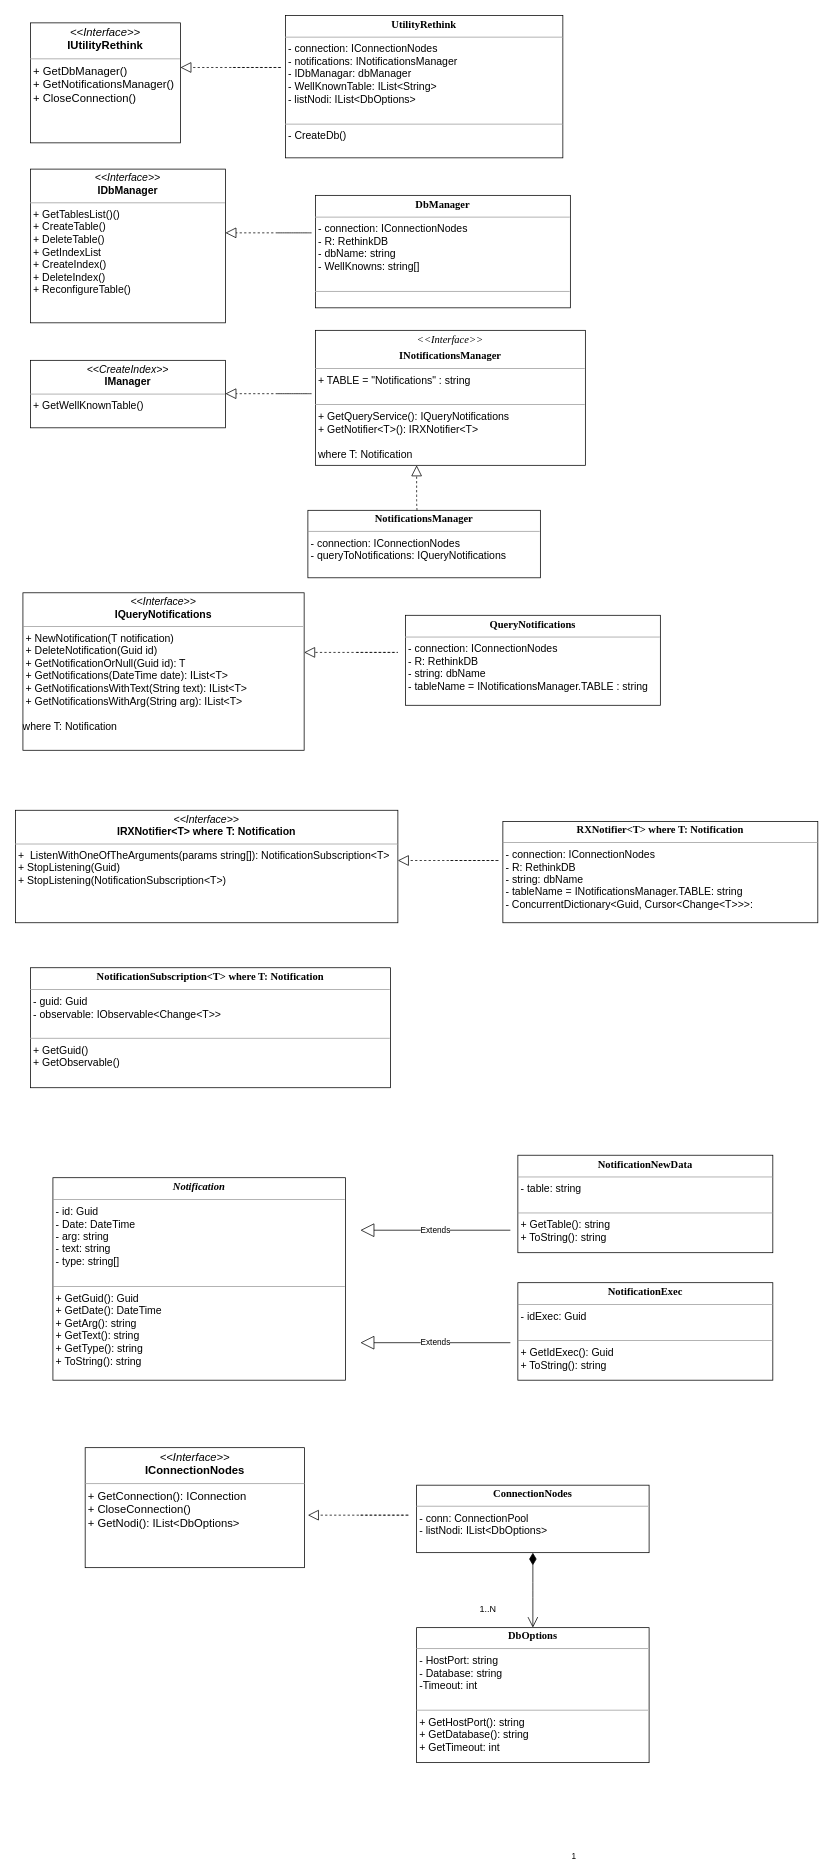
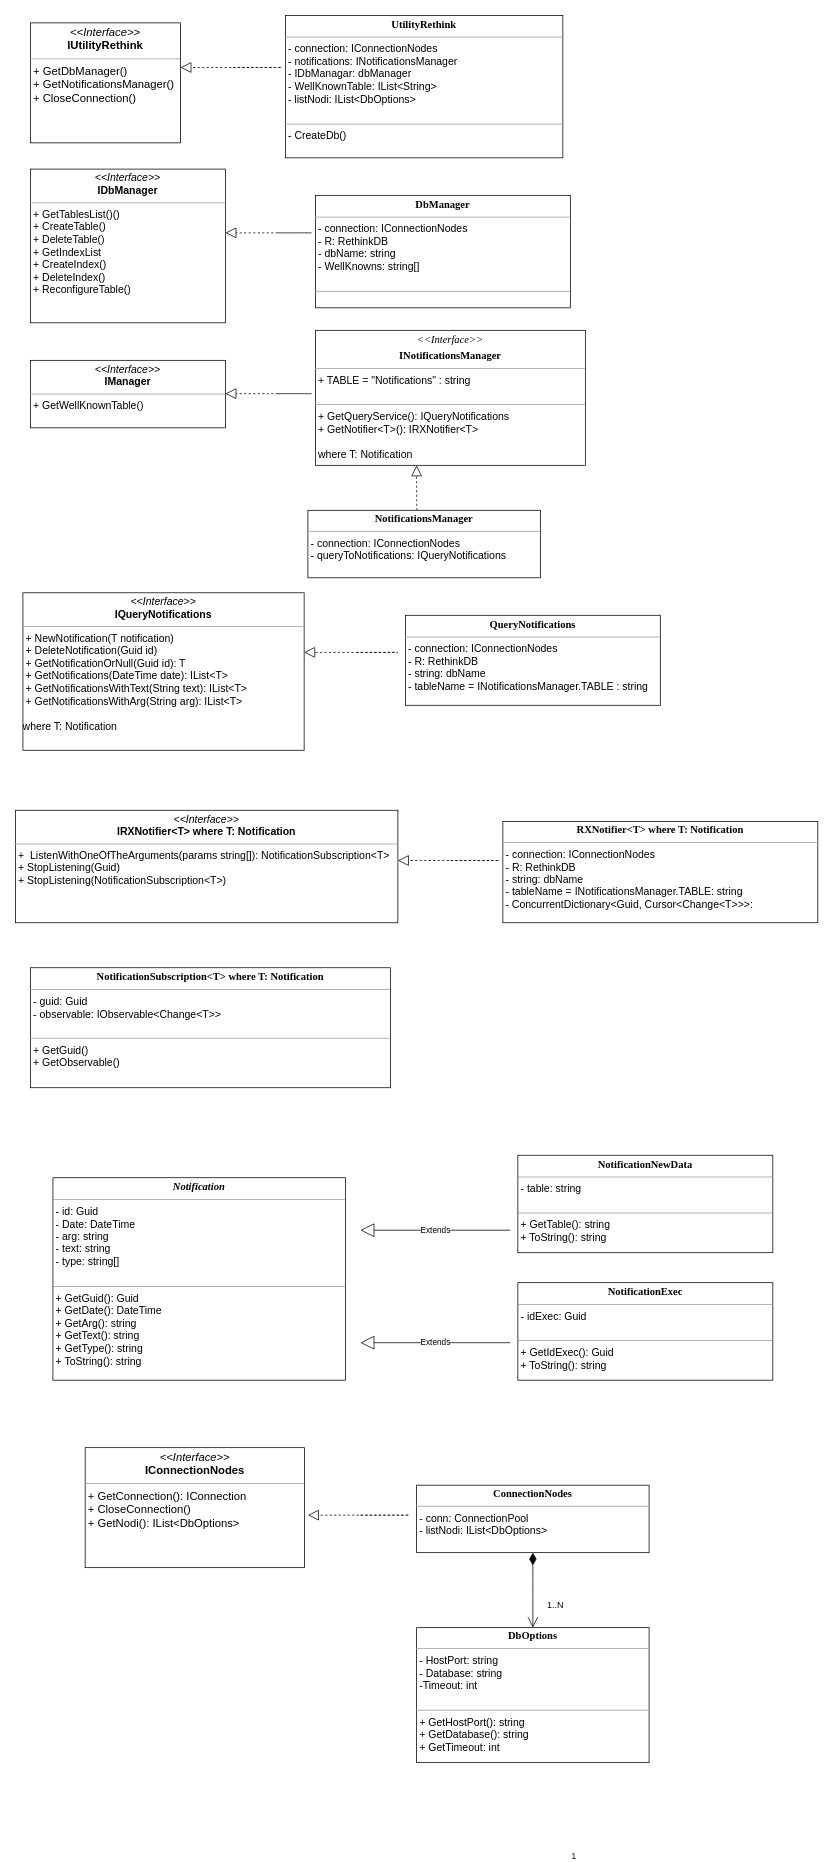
node "<<CreateIndex>> IManager + GetWellKnownTable()": label "<<CreateIndex>> IManager + GetWellKnownTable()" -> "<<Interface>> IManager + GetWellKnownTable()"
node "1..N": moved (488, 1609) -> (555, 1605)
